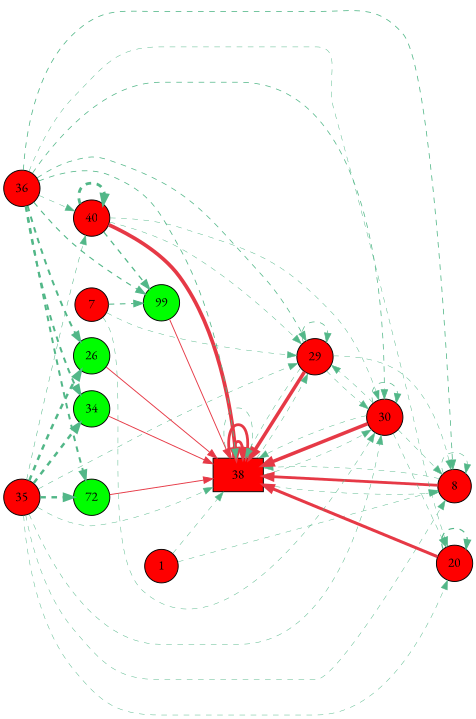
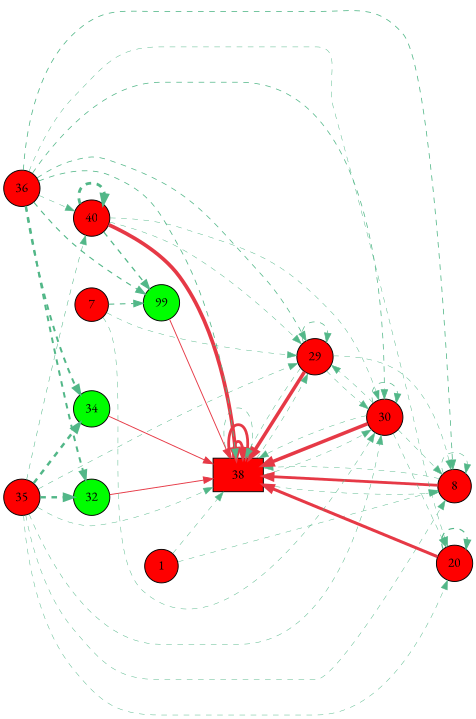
node "26": removed
node "72": label "72" -> "32"
